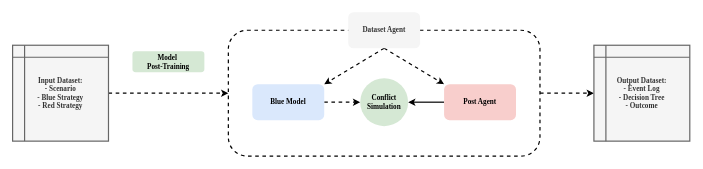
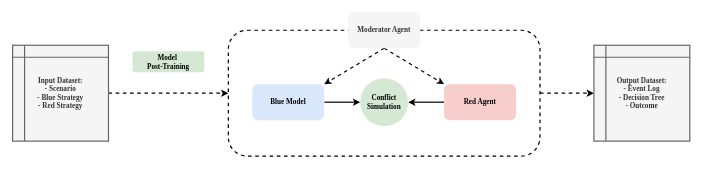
node "Dataset Agent": label "Dataset Agent" -> "Moderator Agent"
edge "Blue Model" -> "Conflict Simulation": style dashed -> solid
node "Post Agent": label "Post Agent" -> "Red Agent"
